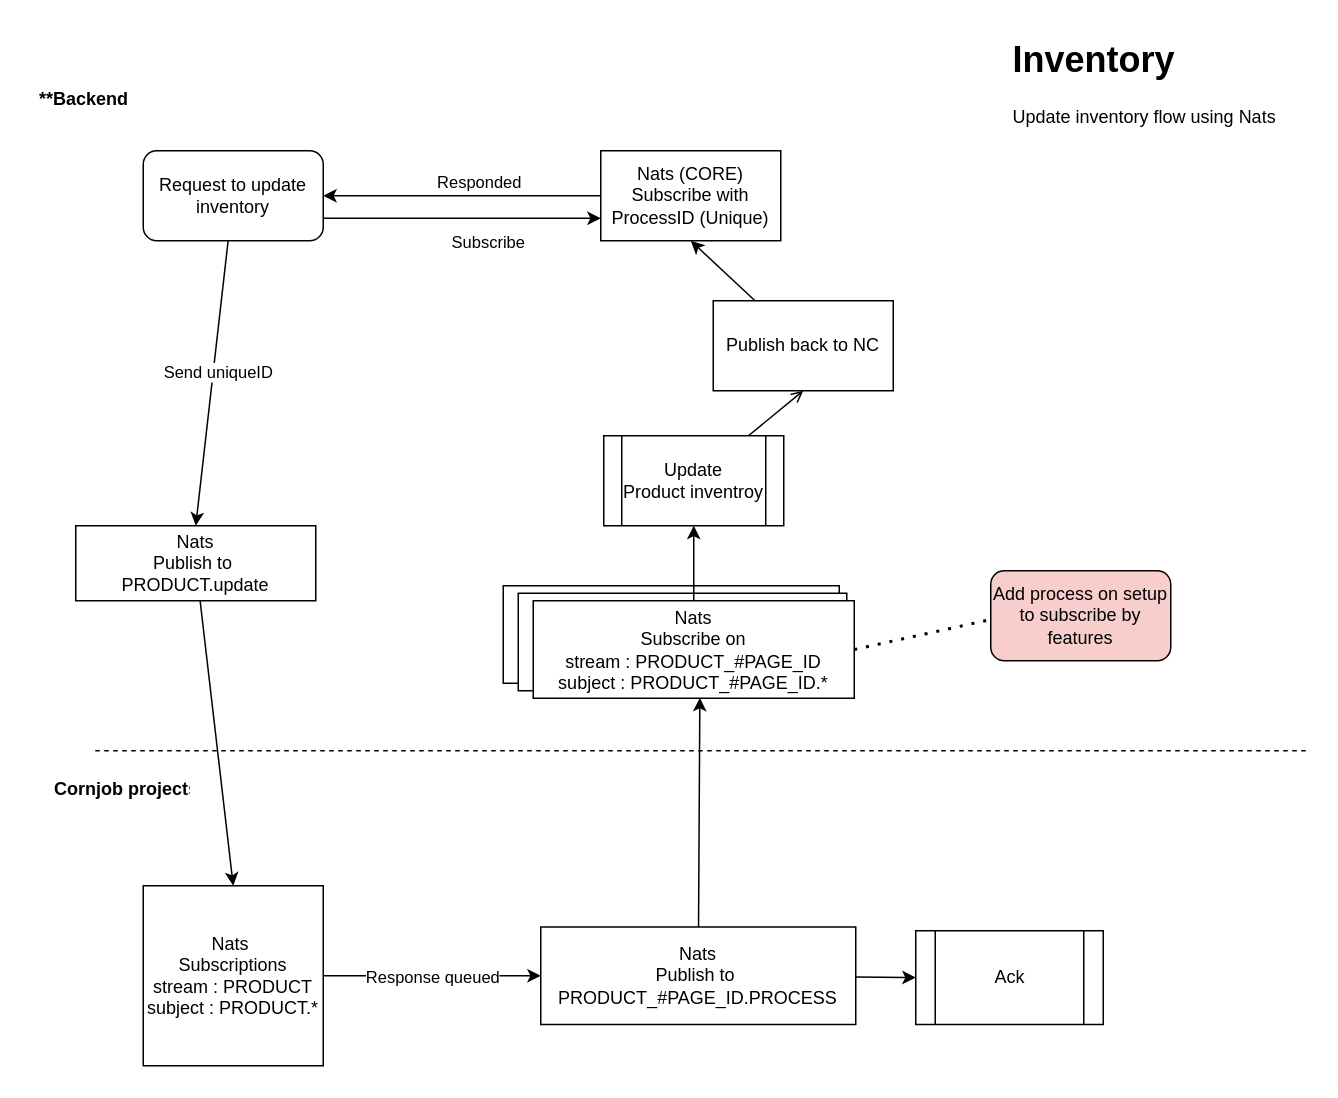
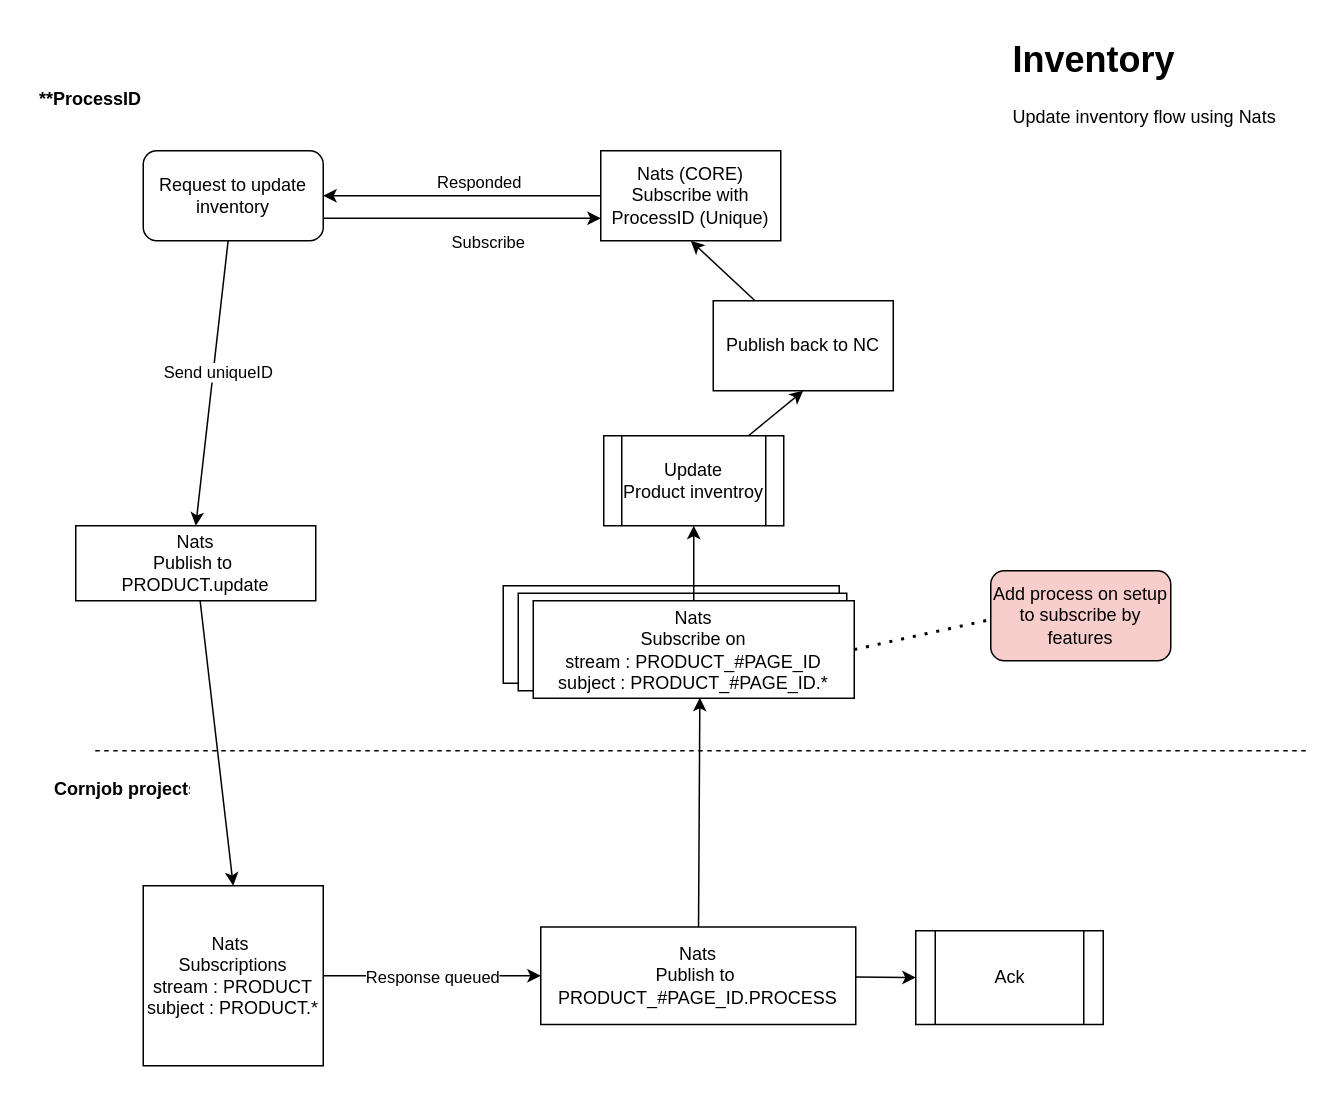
node "**Backend": label "**Backend" -> "**ProcessID"
edge "Update Product inventroy" -> "Publish back to NC": arrowhead open -> classic
